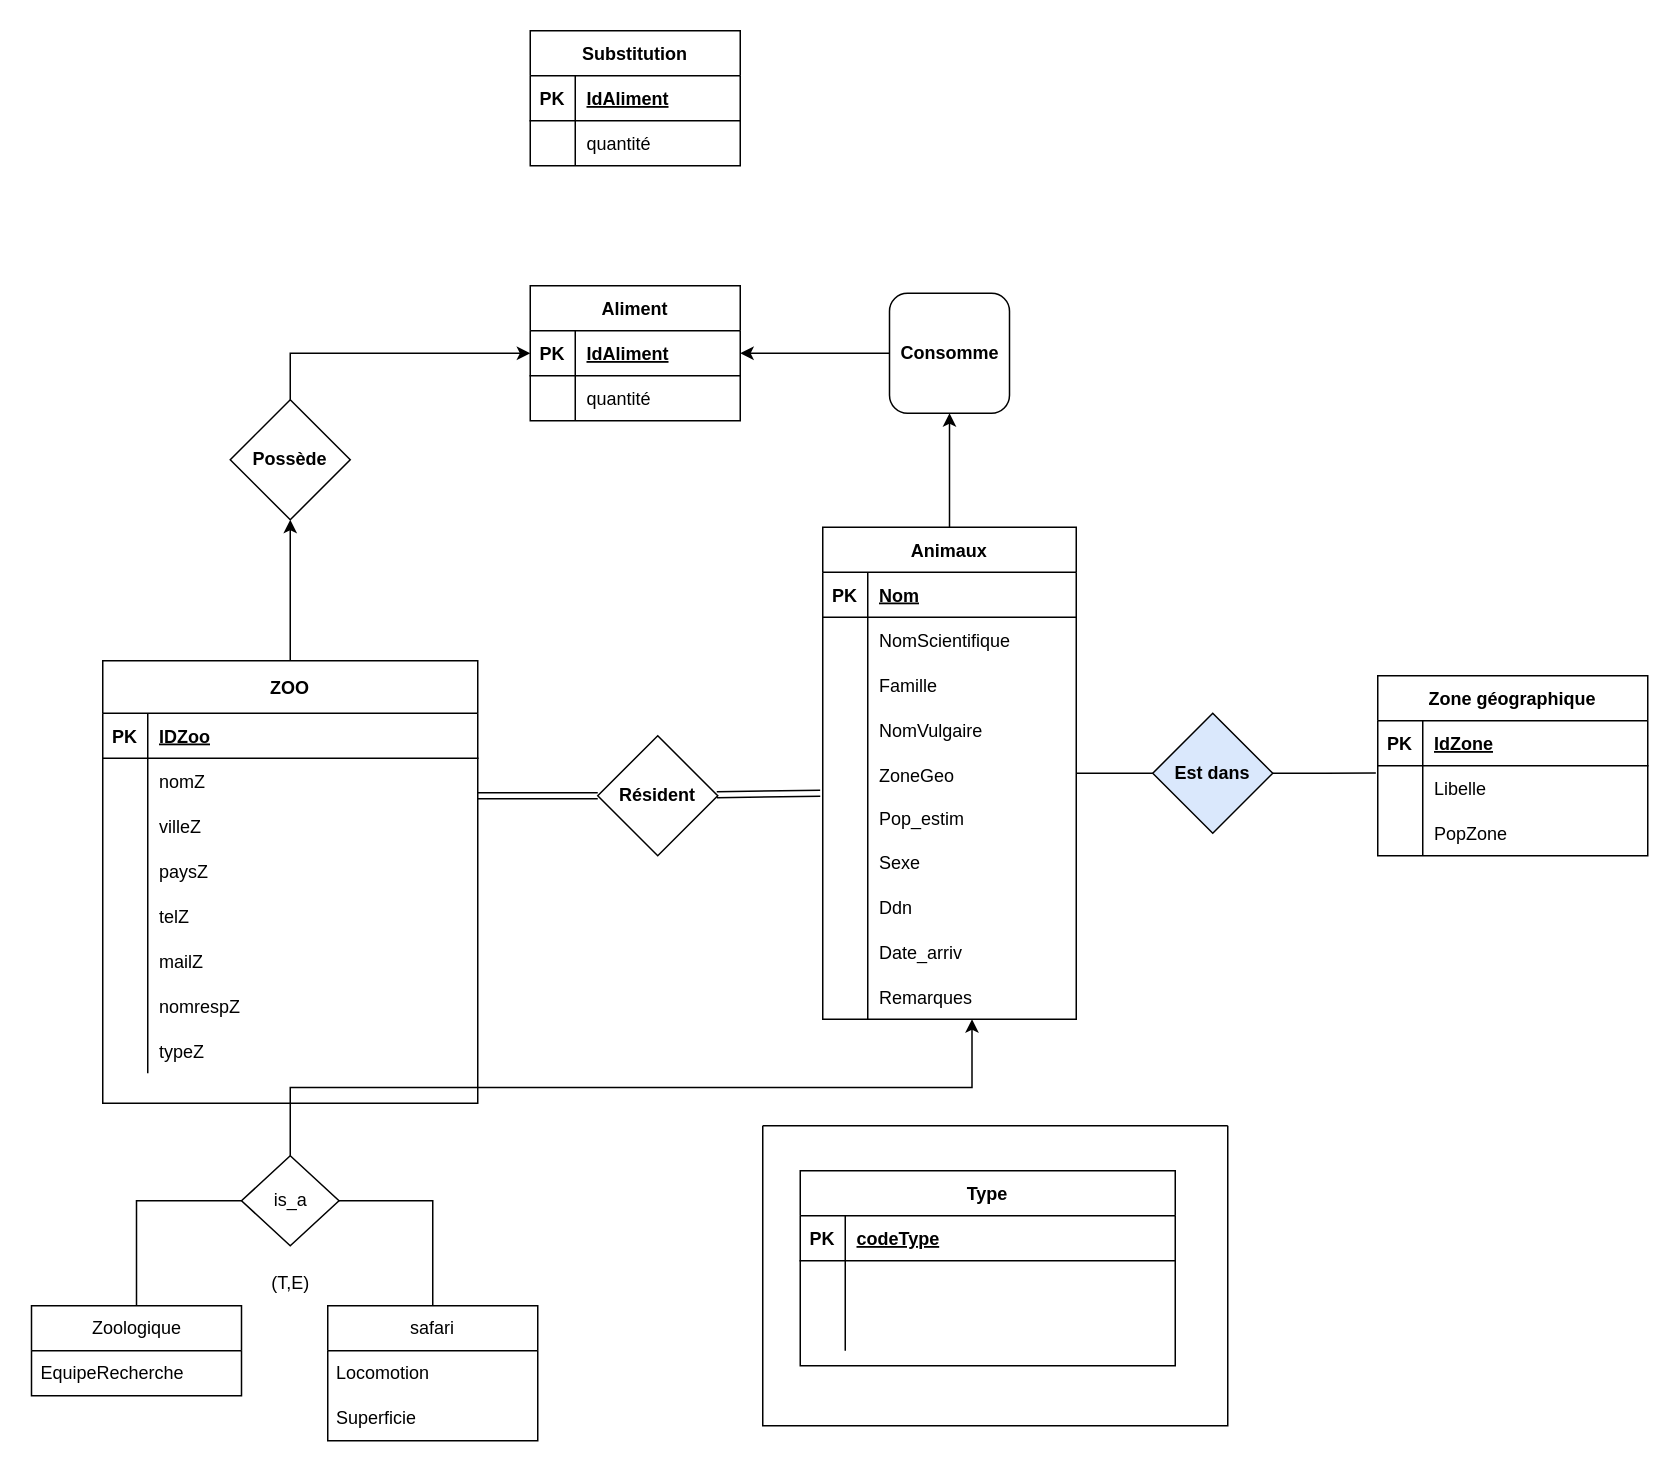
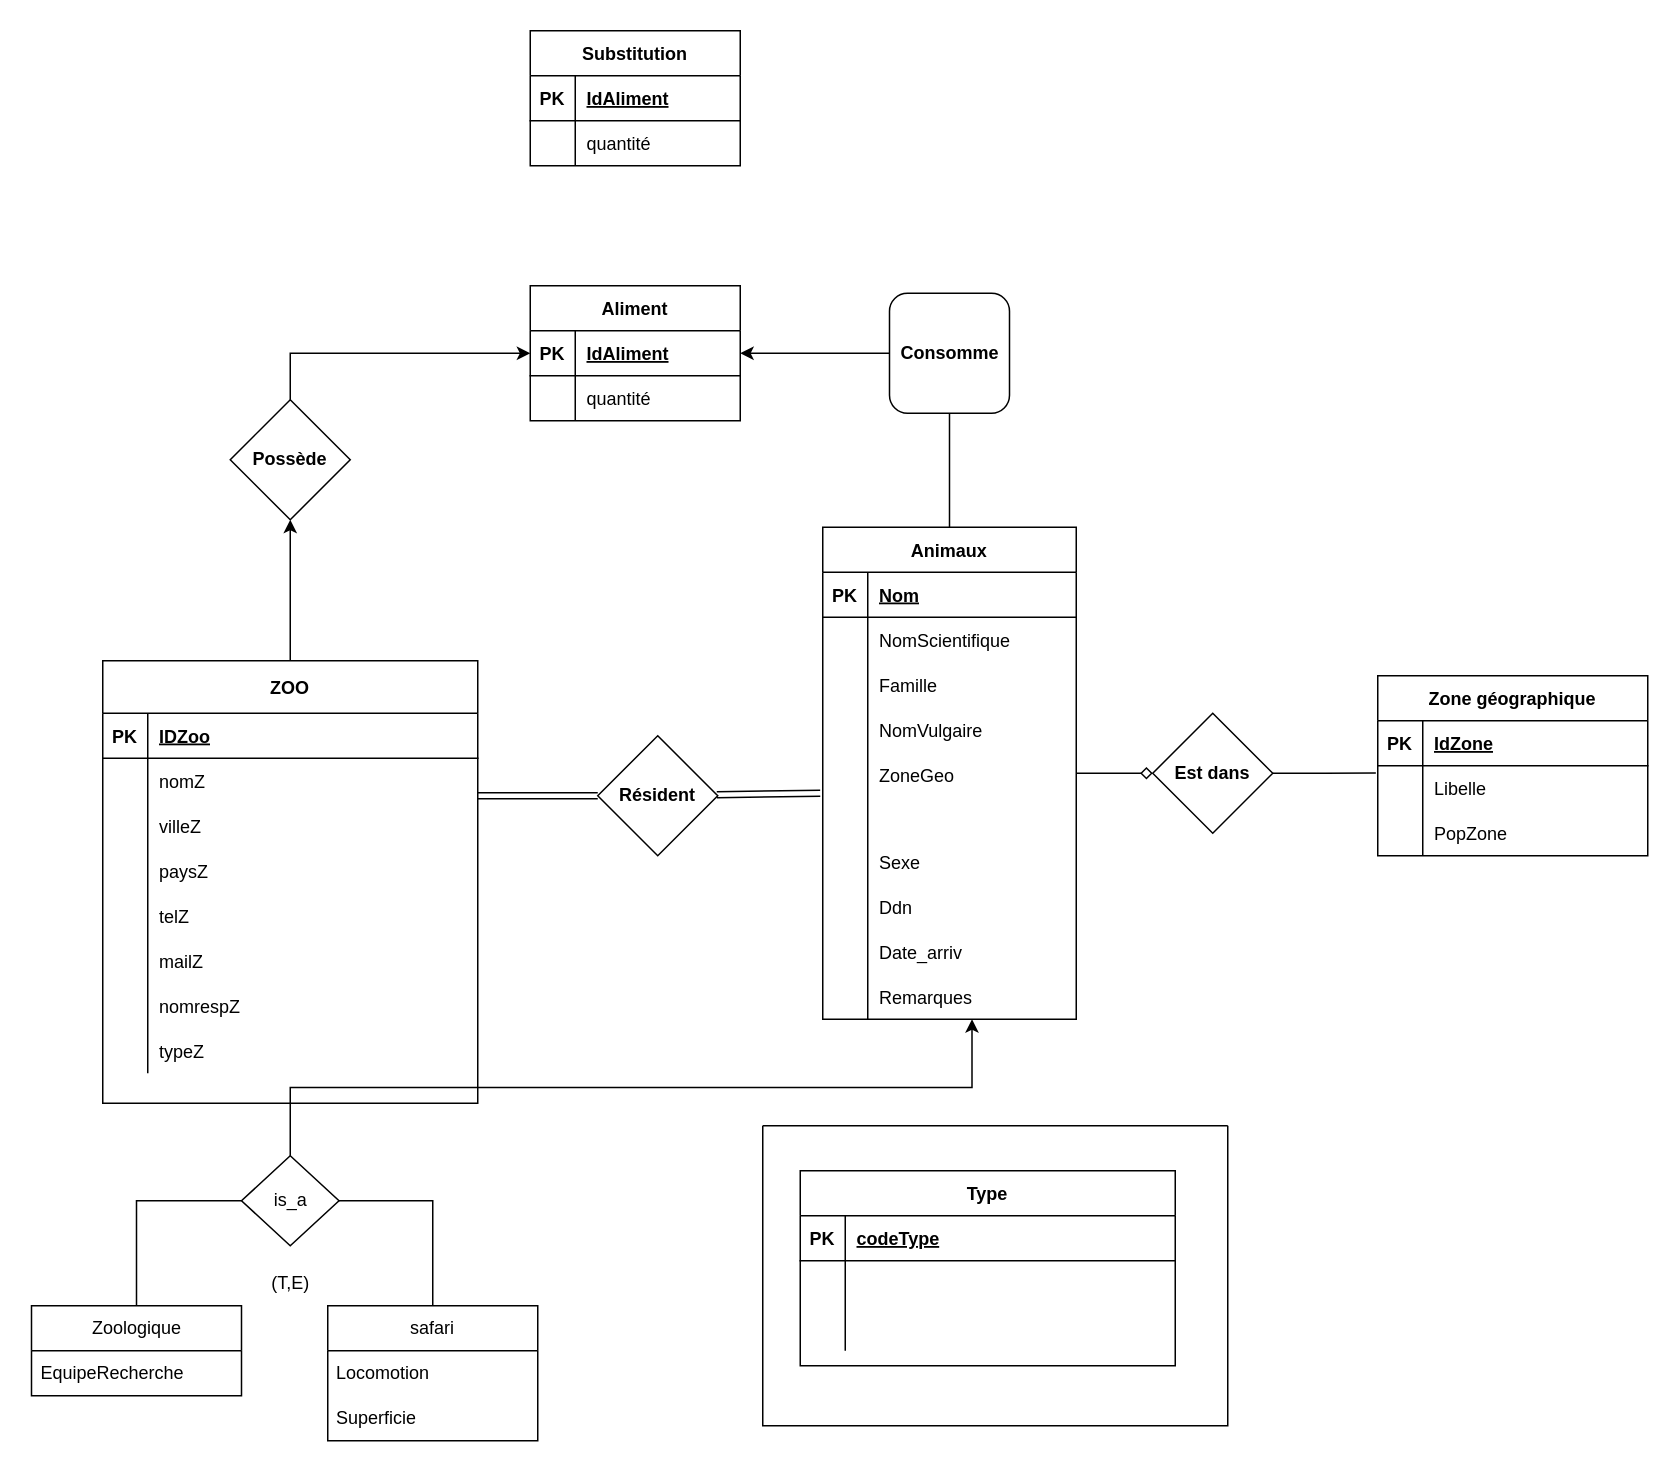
edge "Animaux" -> "Consomme": arrowhead classic -> none
edge "Animaux" -- "Est dans": arrowhead none -> diamond
node "Est dans": fillcolor #dae8fc -> #ffffff
node "Pop_estim": removed
